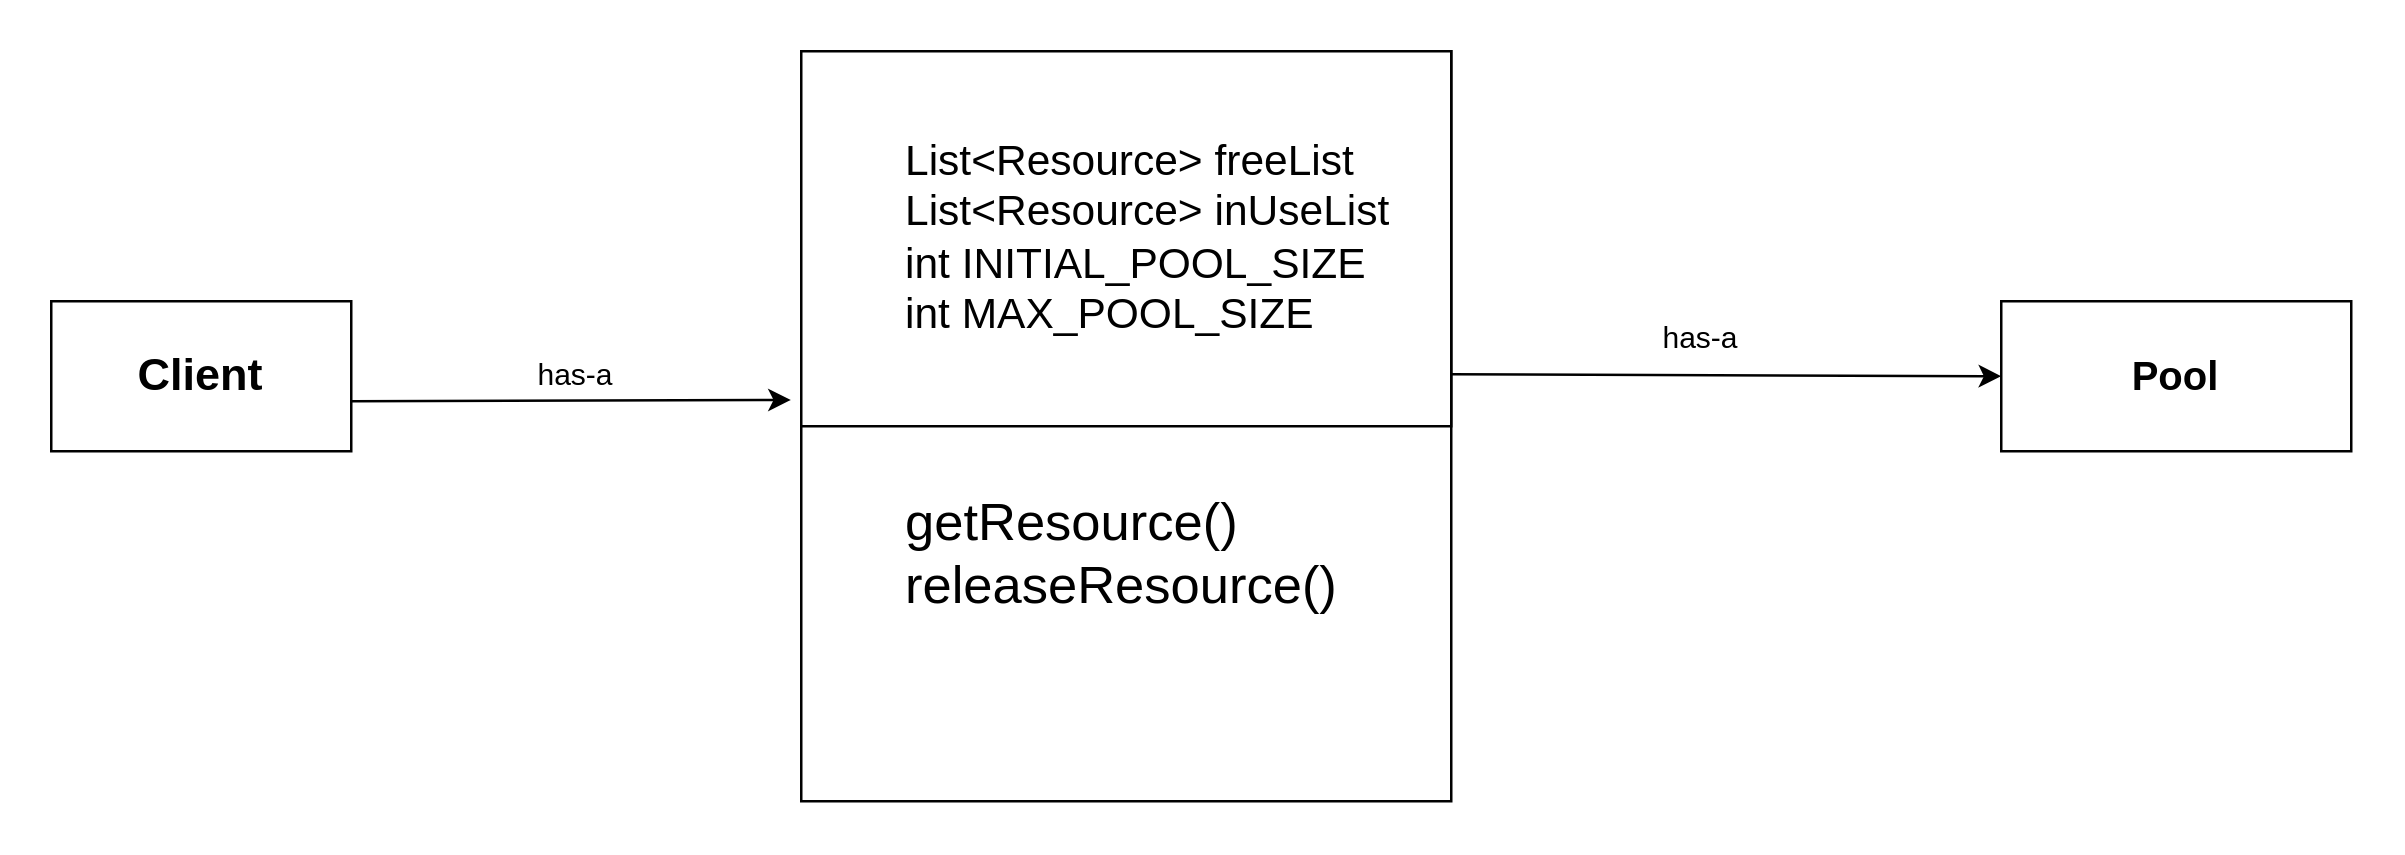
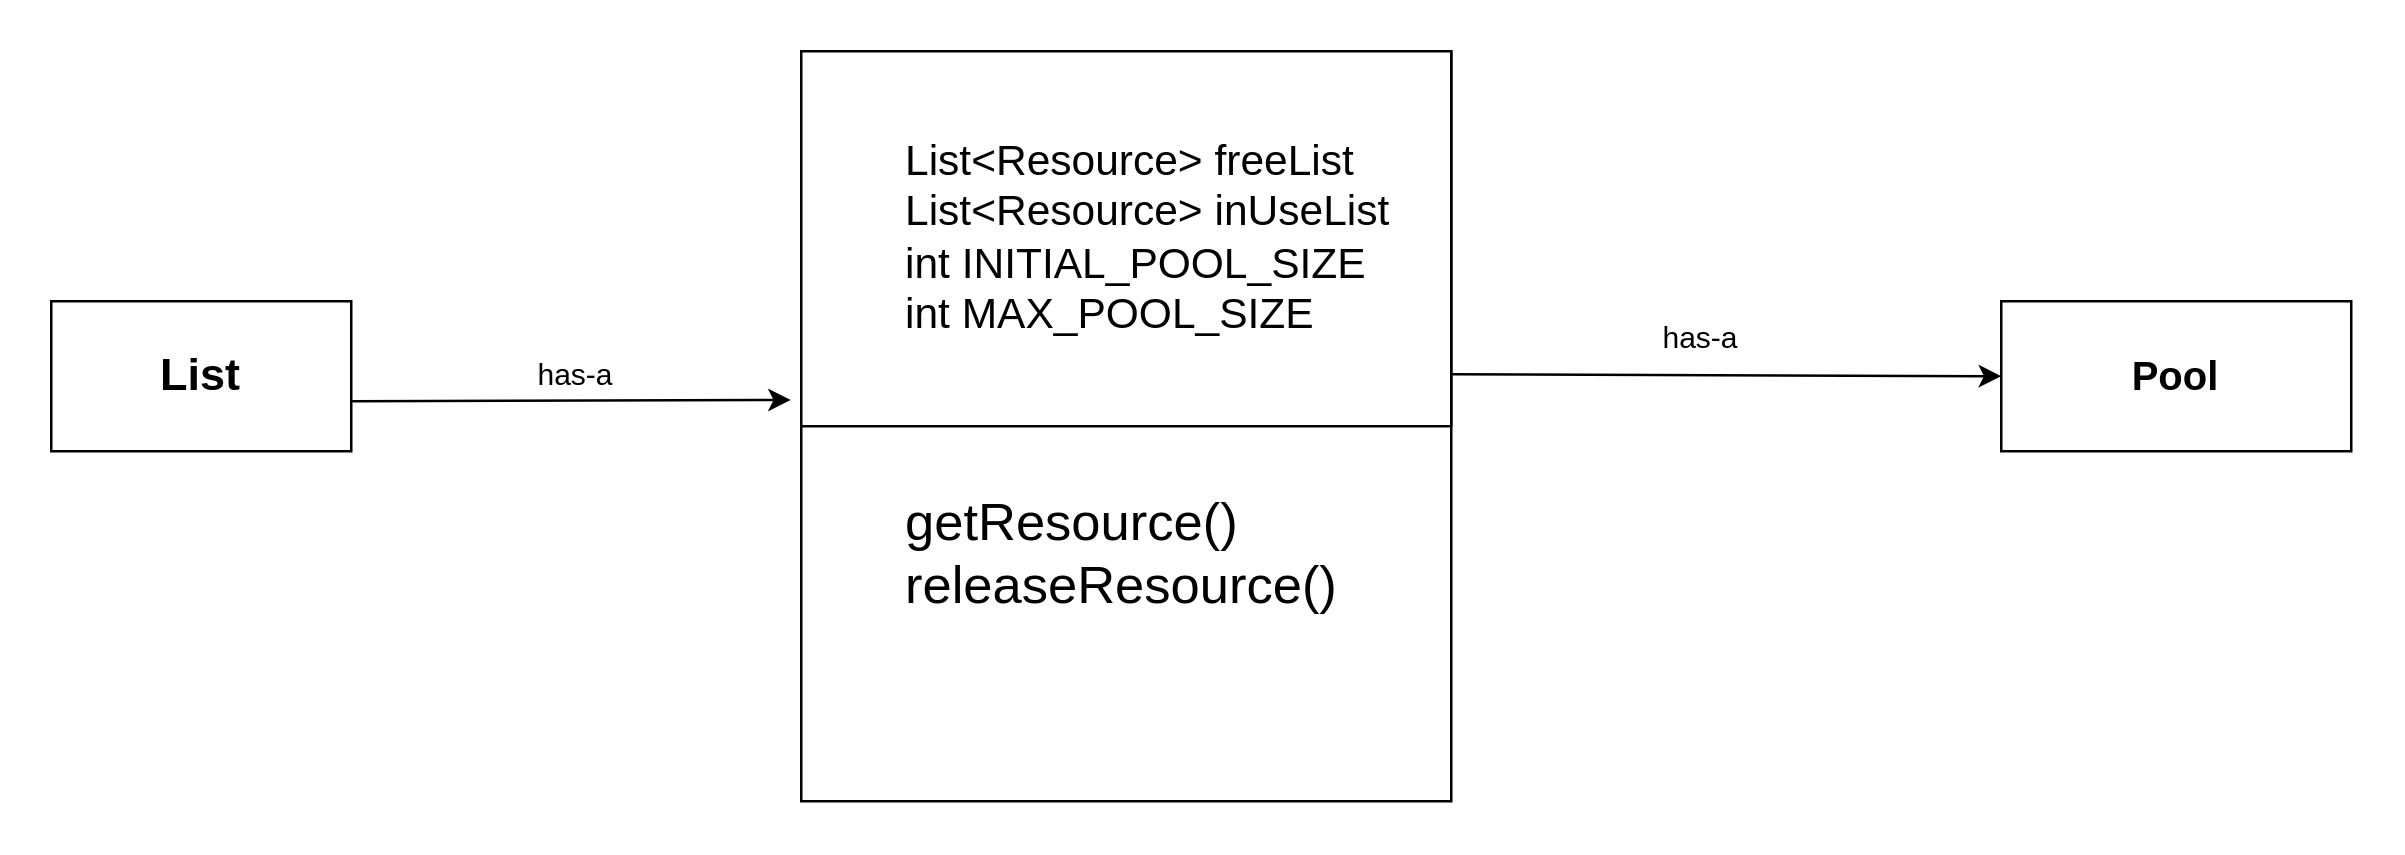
node "Client": label "Client" -> "List"
